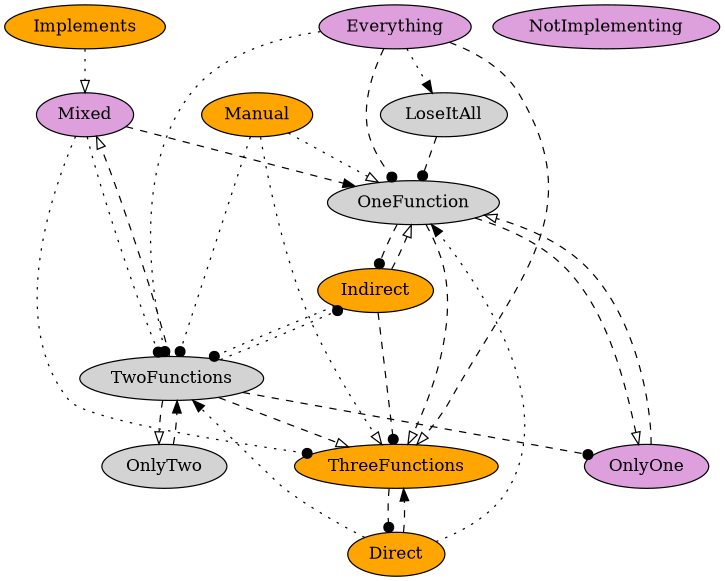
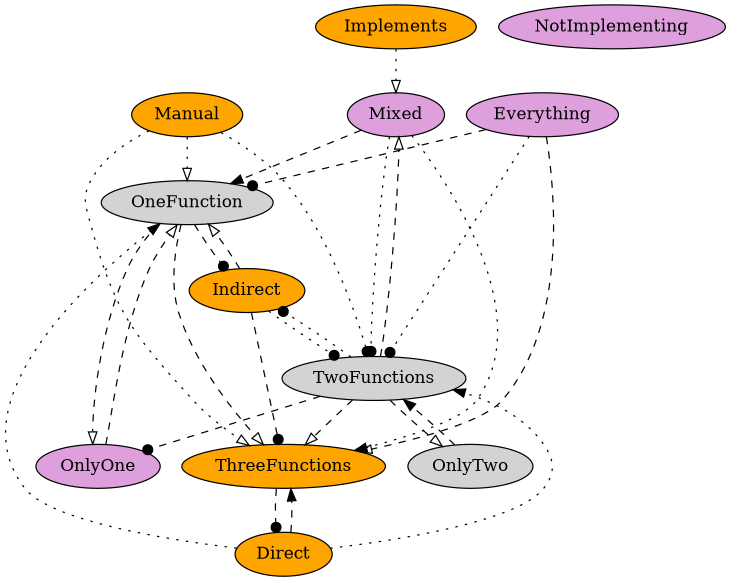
node "LoseItAll": removed
edge "Mixed" -> "ThreeFunctions": arrowhead dot -> normal
